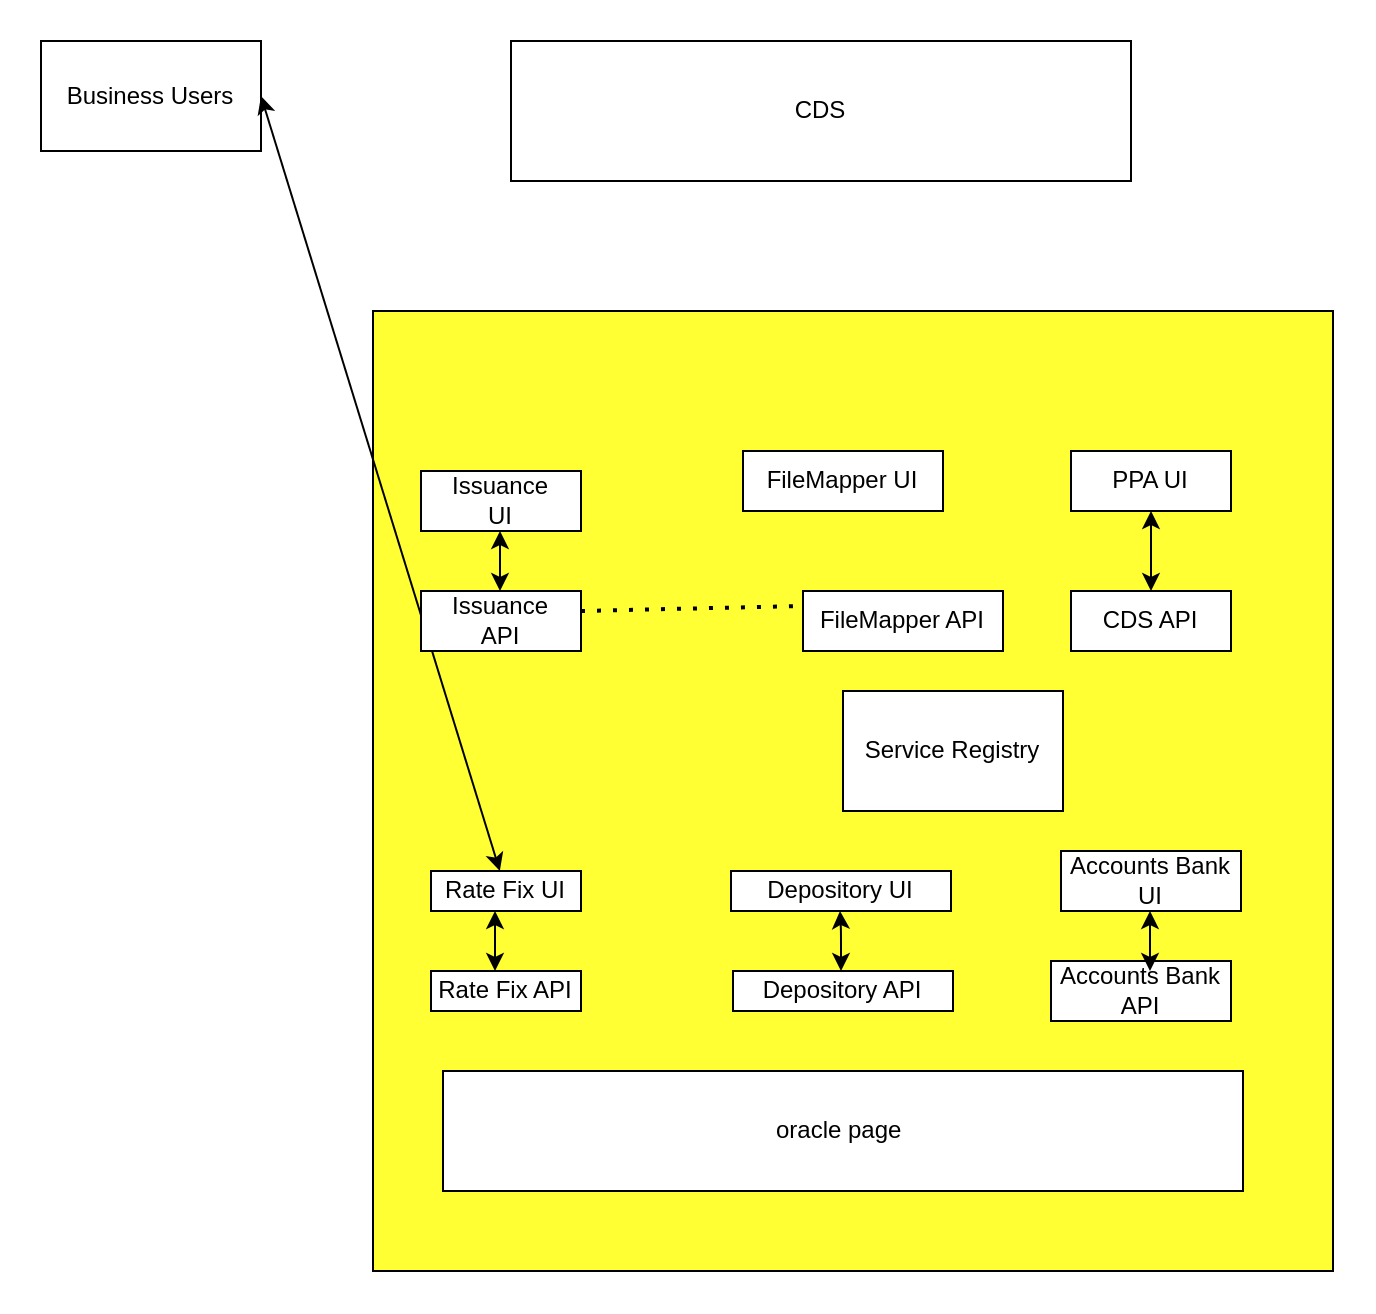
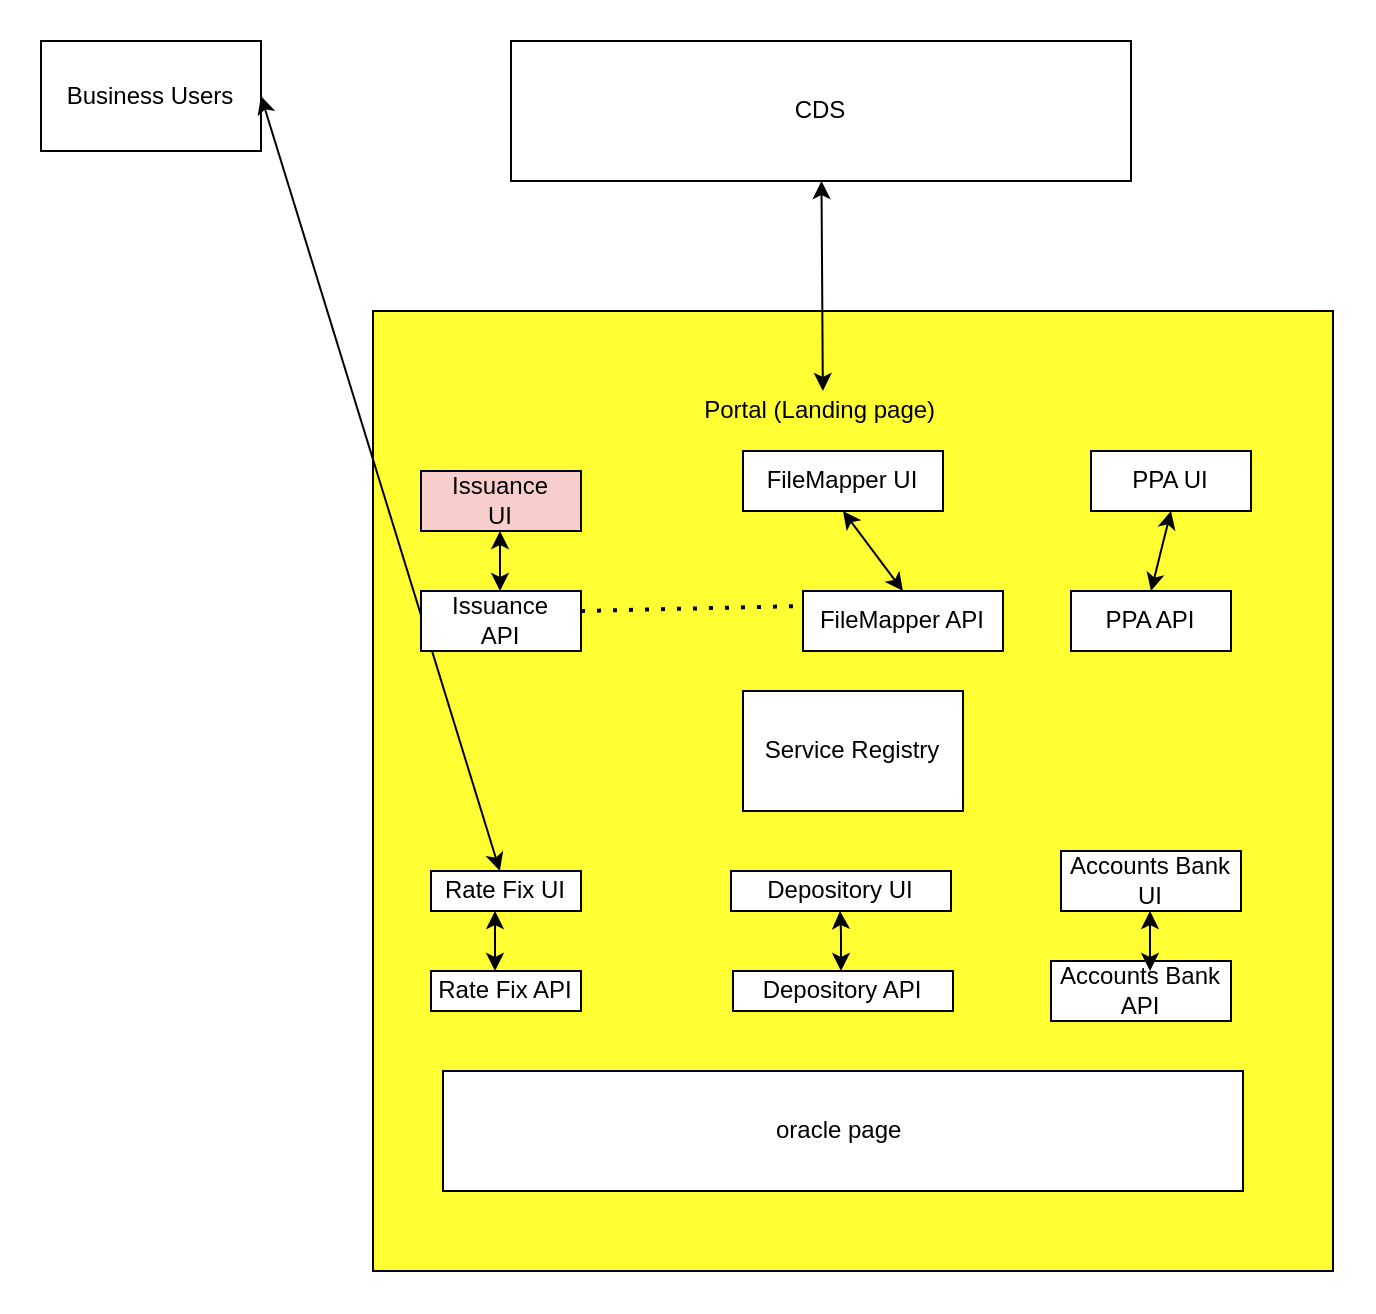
edge "CDS" -- "Portal (Landing page)": added
node "Portal (Landing page)": added
node "PPA UI": moved (1151, 481) -> (1171, 481)
node "Issuance UI": fillcolor #ffffff -> #f8cecc
edge "FileMapper UI" -- "FileMapper API": added
node "CDS API": label "CDS API" -> "PPA API"
node "Service Registry": moved (953, 751) -> (853, 751)
